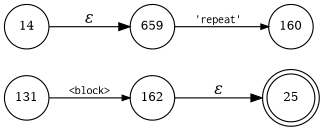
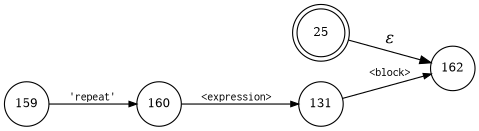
node "14": removed
node "659": label "659" -> "159"
edge "162" -> "25": reversed
edge "160" -> "131": added, label "<expression>"
